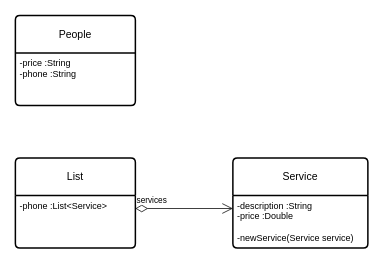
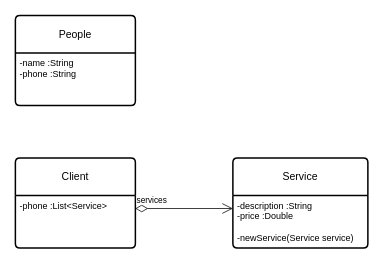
node "-price :String -phone :String": label "-price :String -phone :String" -> "-name :String -phone :String"
node "List": label "List" -> "Client"
